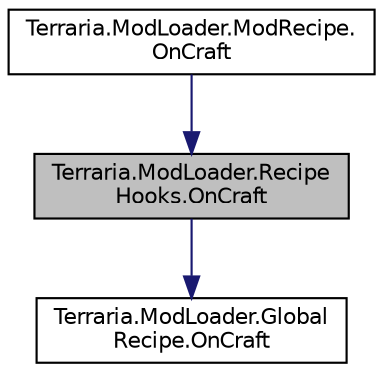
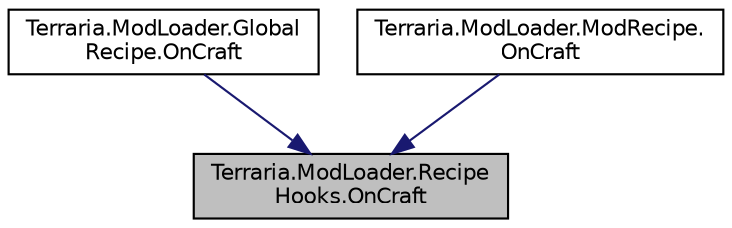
edge "Terraria.ModLoader.Recipe Hooks.OnCraft" -> "Terraria.ModLoader.Global Recipe.OnCraft": reversed
